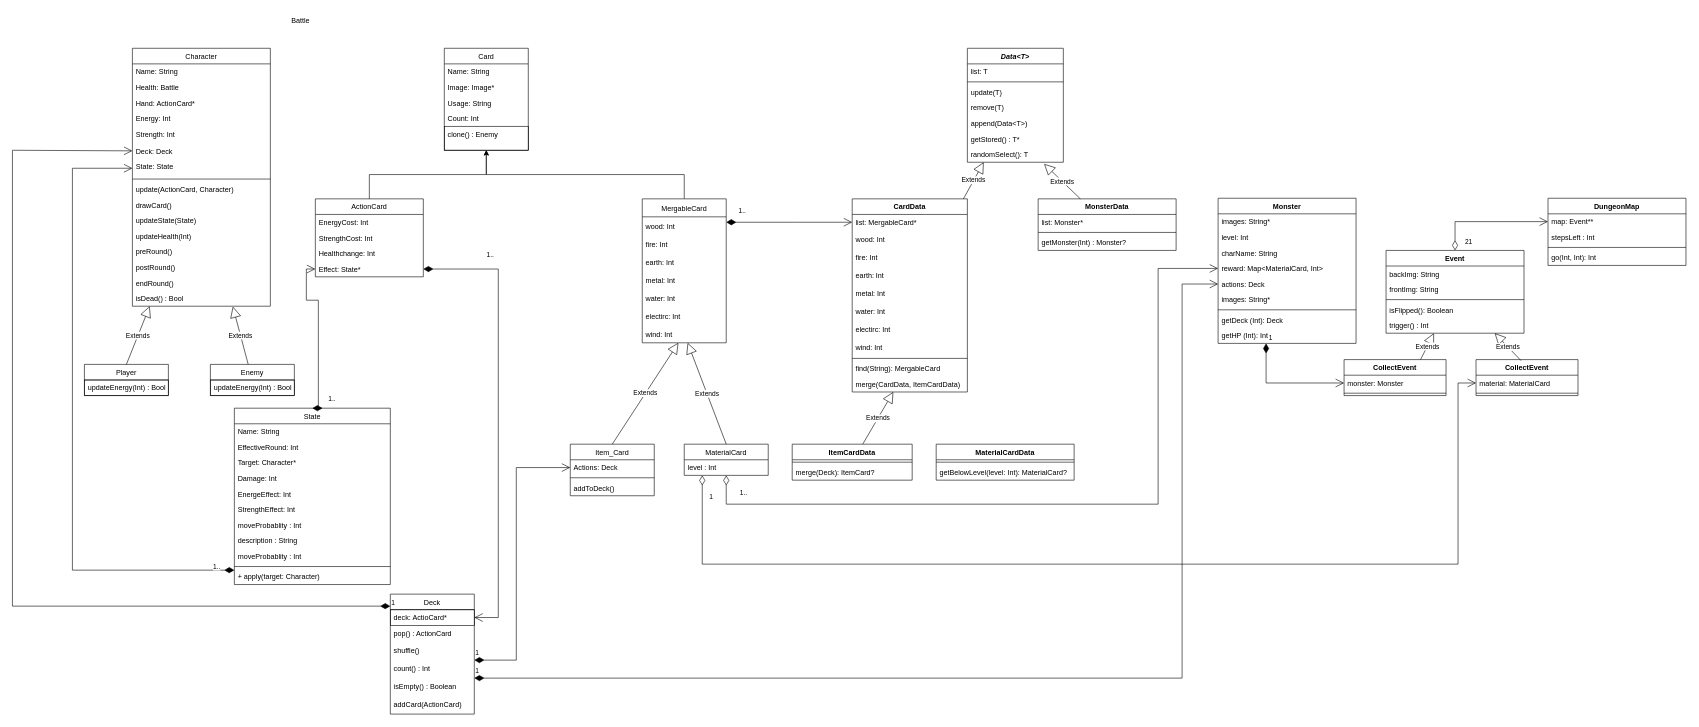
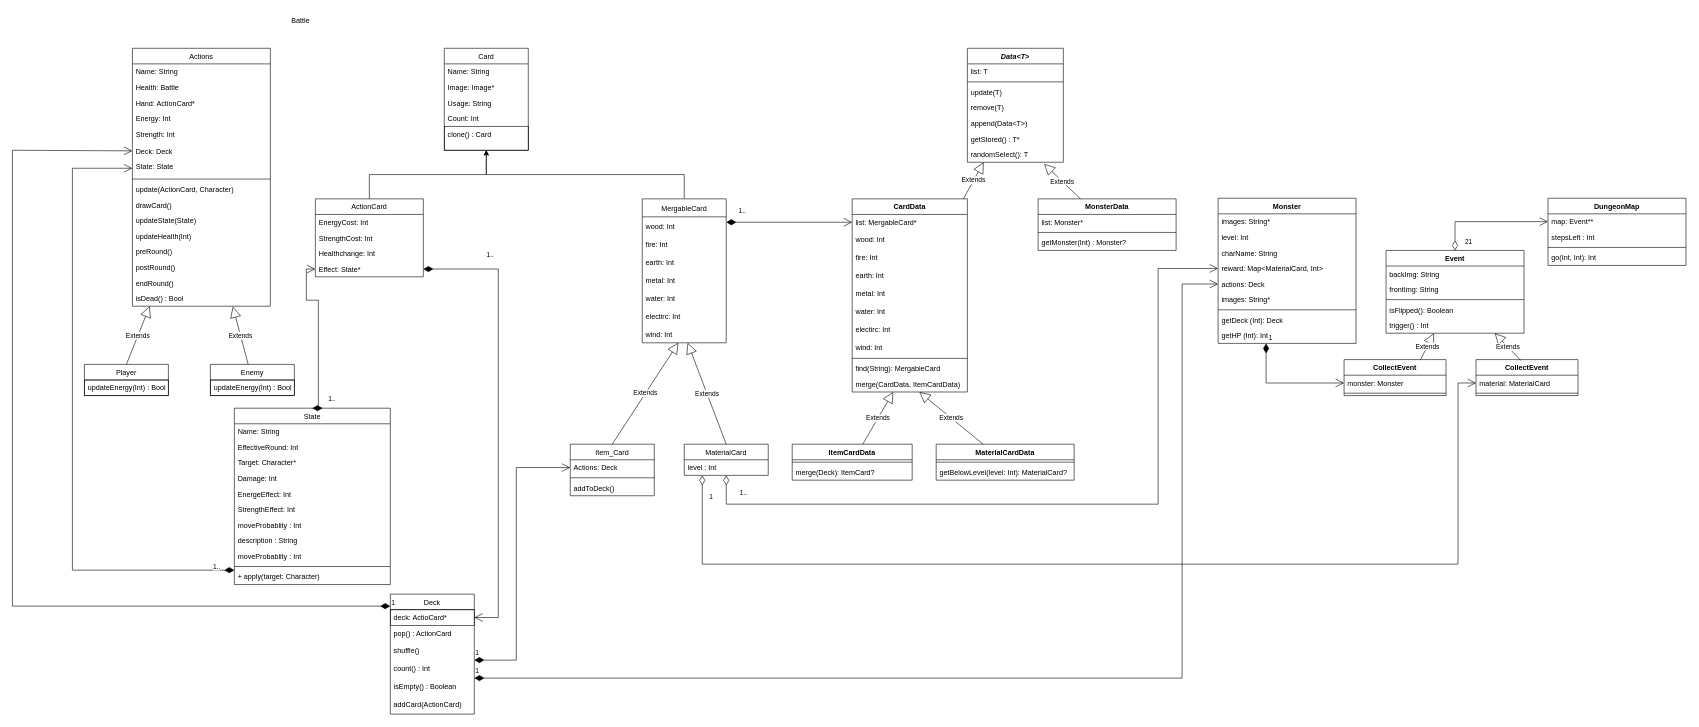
node "Character": label "Character" -> "Actions"
node "clone() : Enemy": label "clone() : Enemy" -> "clone() : Card"
edge "MaterialCardData" -> "merge(CardData, ItemCardData)": added, label "Extends"
